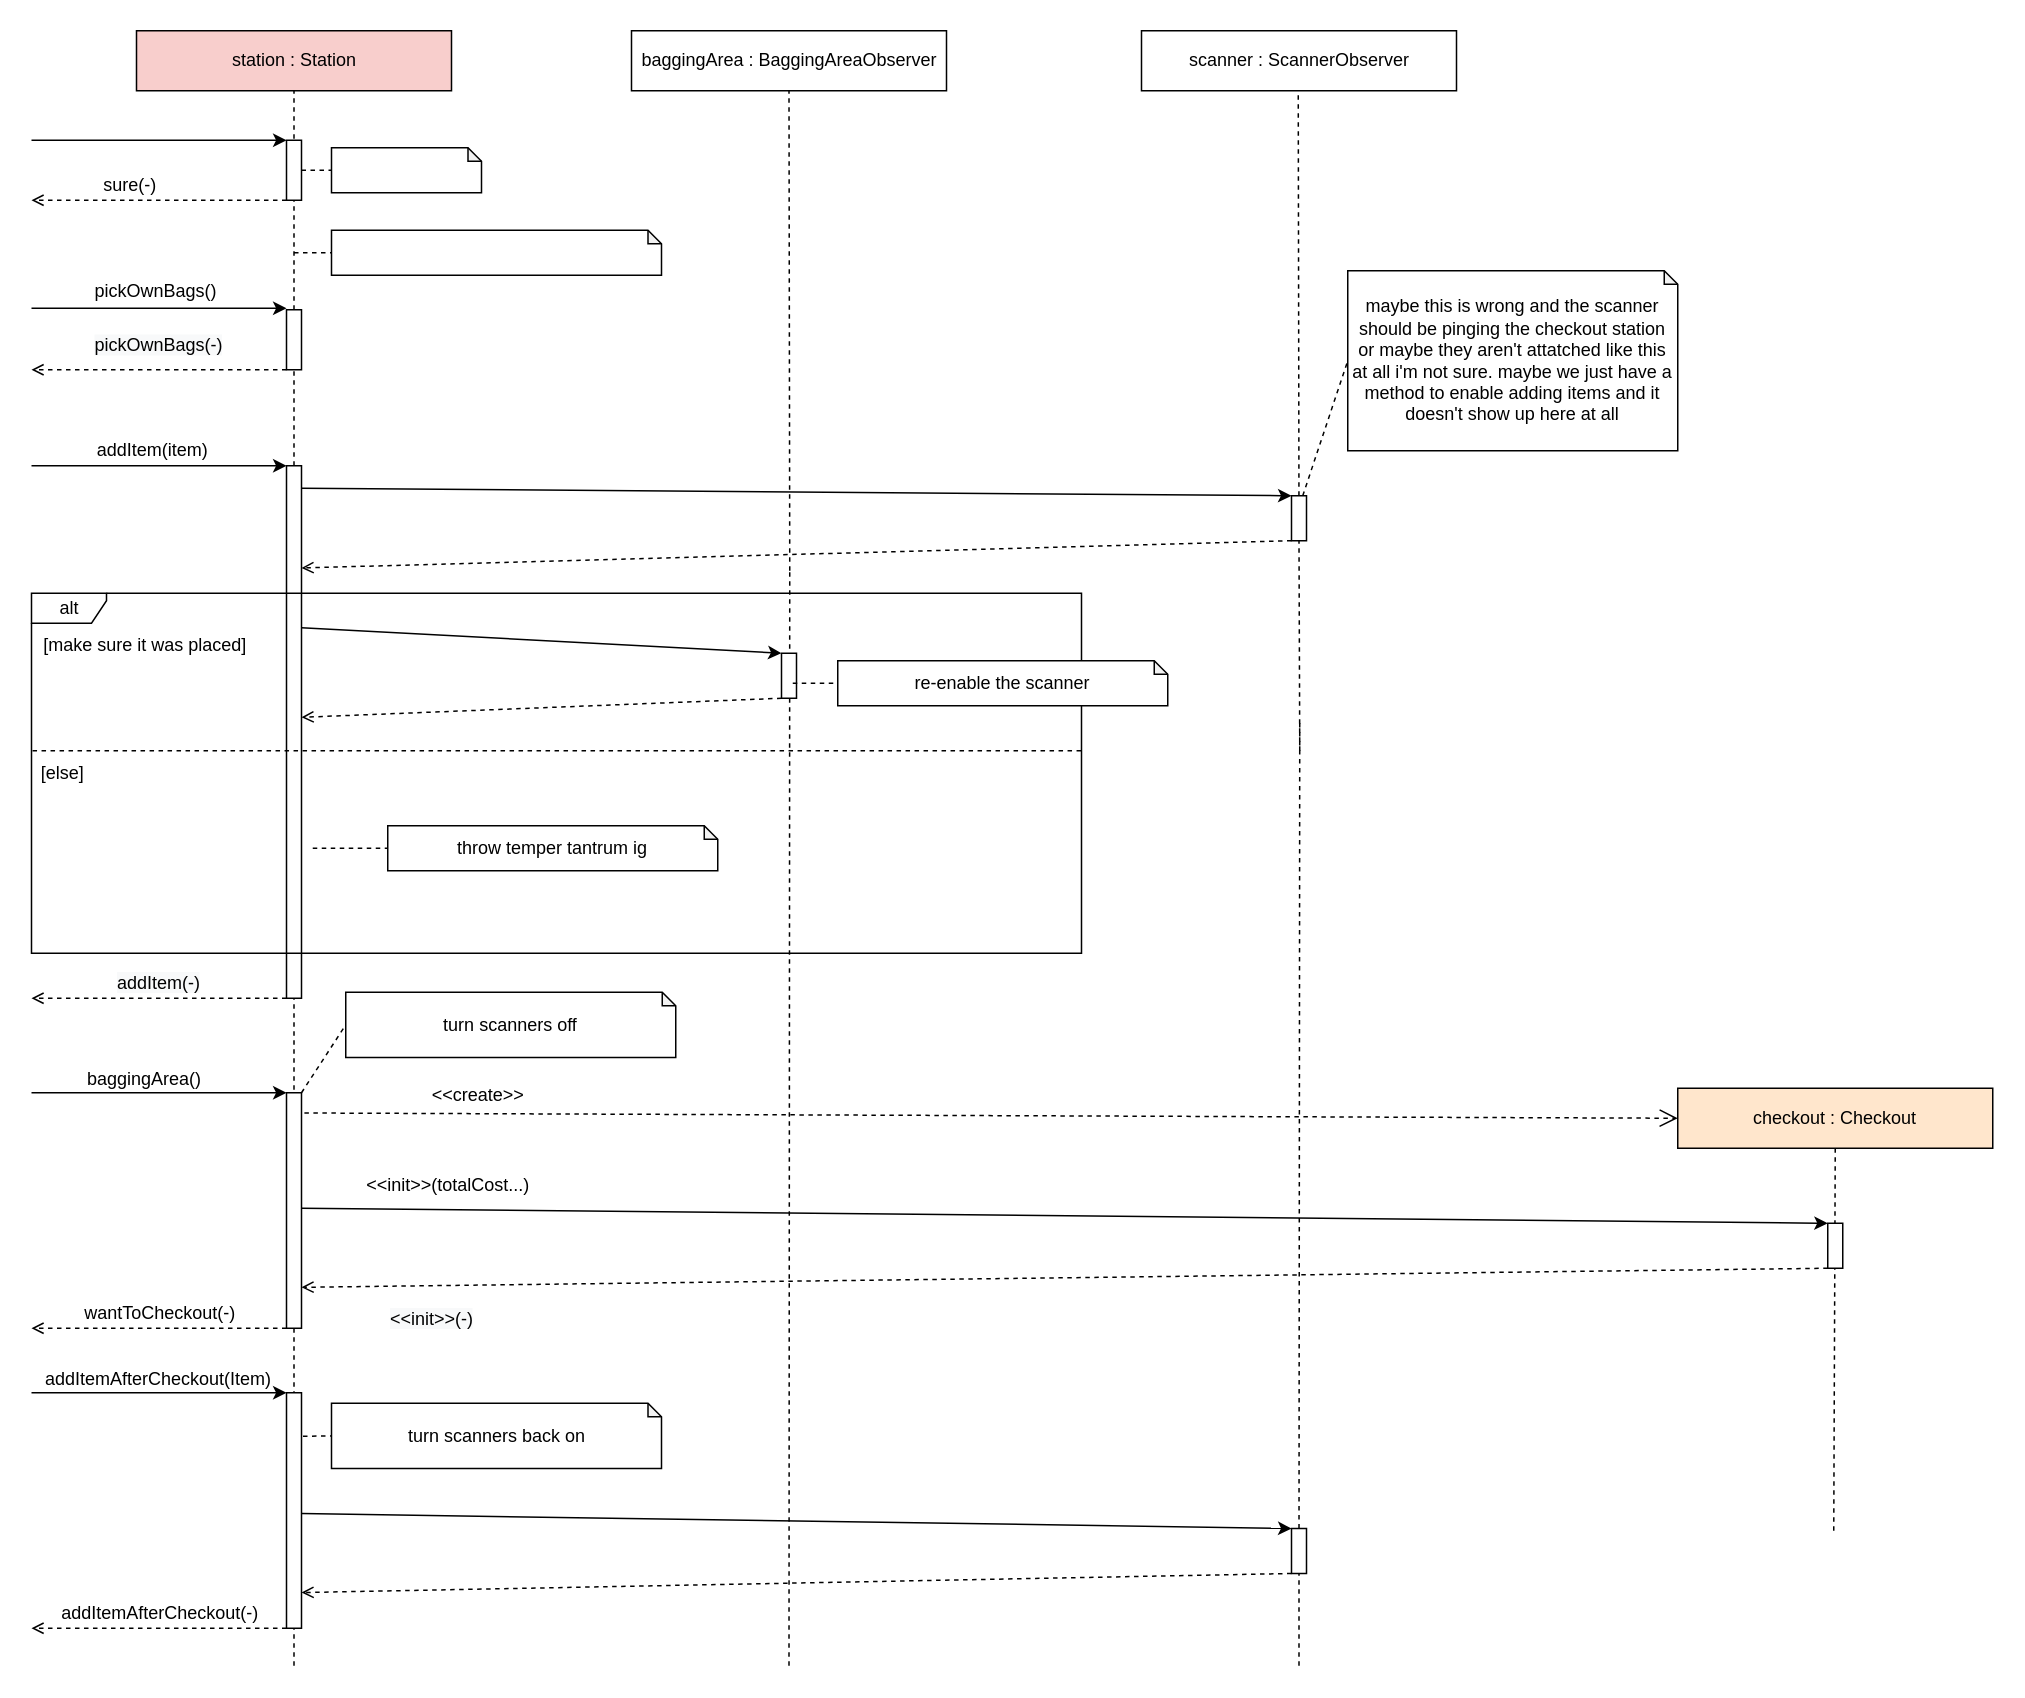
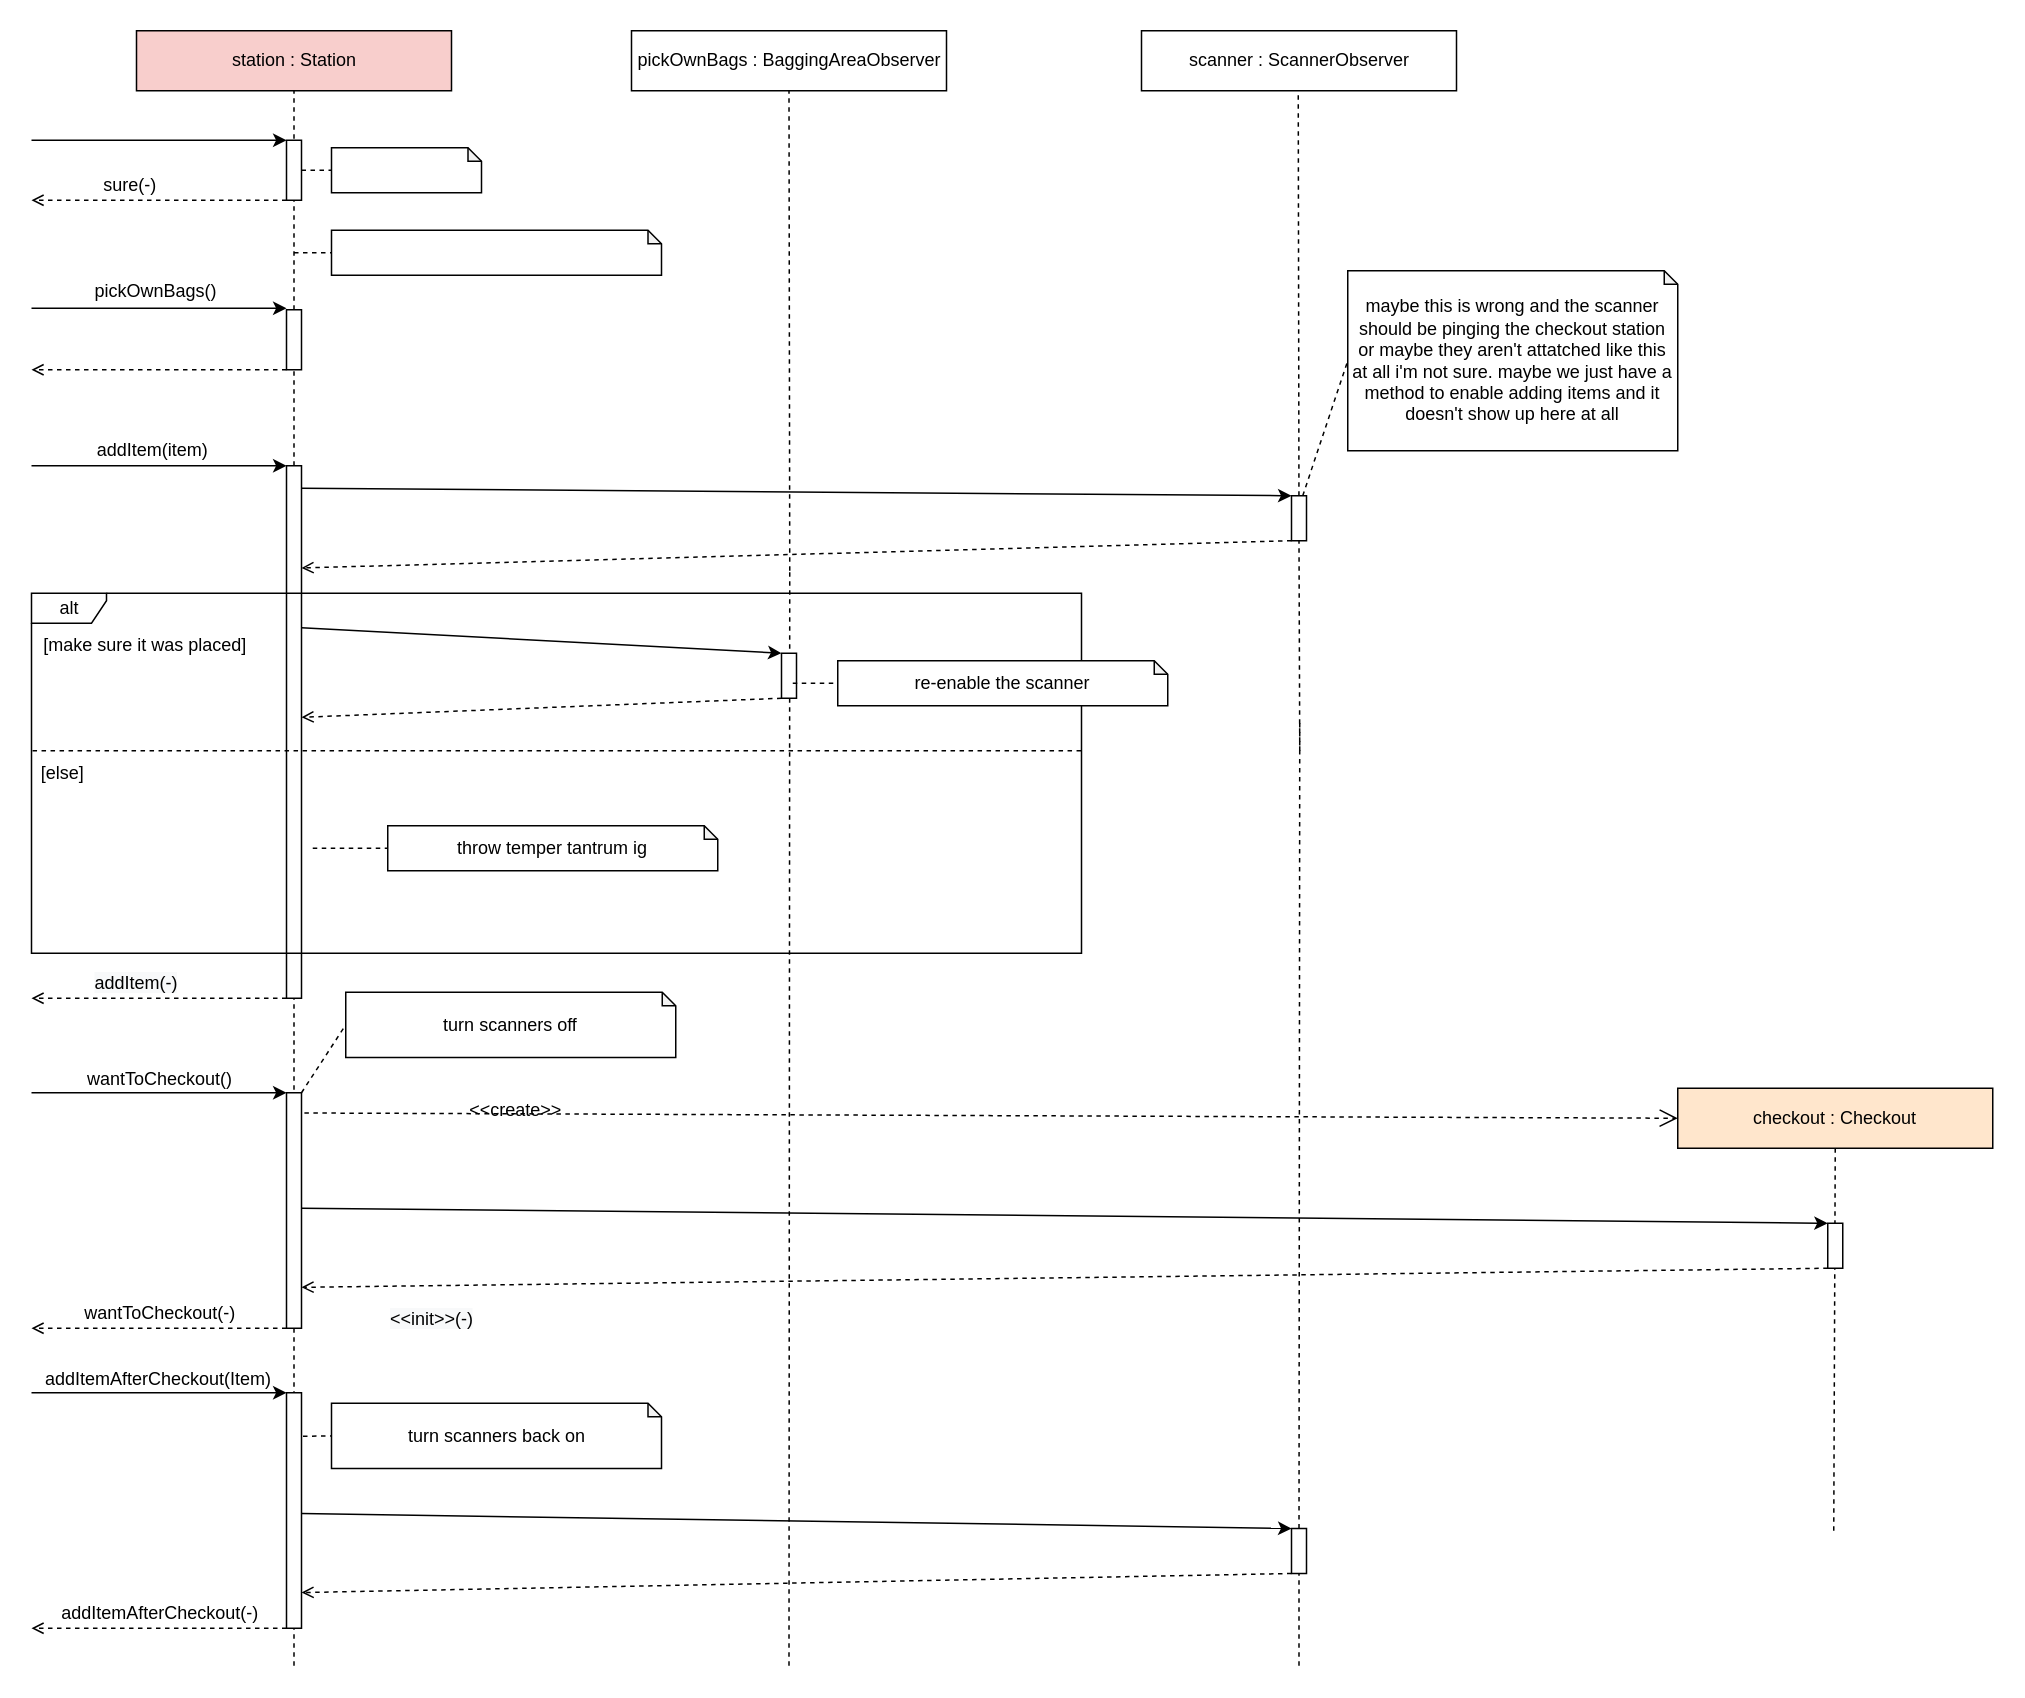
node "baggingArea : BaggingAreaObserver": label "baggingArea : BaggingAreaObserver" -> "pickOwnBags : BaggingAreaObserver"
node "pickOwnBags(-)": removed
node "addItem(-)": moved (152, 977) -> (129, 977)
node "baggingArea()": label "baggingArea()" -> "wantToCheckout()"
node "<<create>>": moved (478, 1096) -> (515, 1111)
node "<<init>>(totalCost...)": removed
